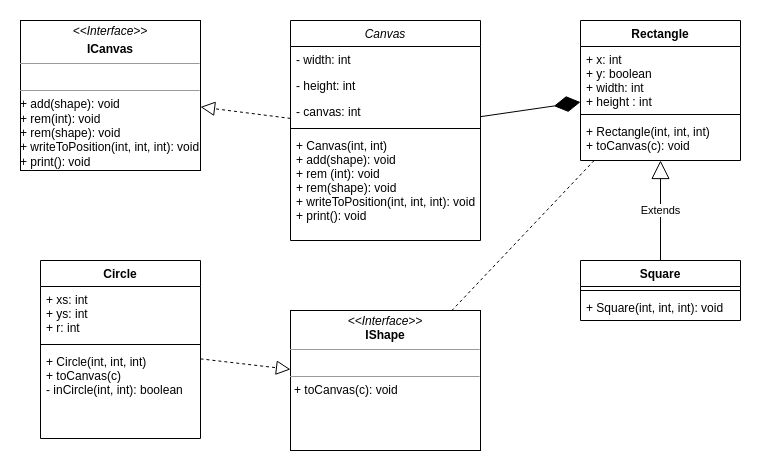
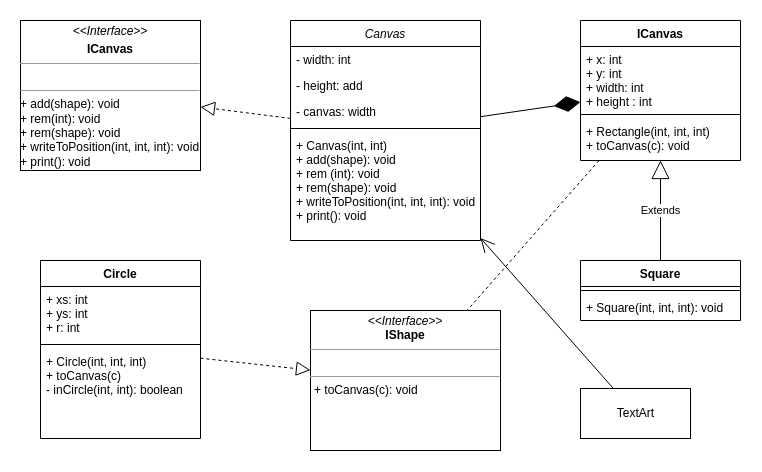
node "Rectangle": label "Rectangle" -> "ICanvas"
node "+ x: int + y: boolean + width: int + height : int": label "+ x: int + y: boolean + width: int + height : int" -> "+ x: int + y: int + width: int + height : int"
node "- height: int": label "- height: int" -> "- height: add"
node "- canvas: int": label "- canvas: int" -> "- canvas: width"
edge "TextArt" -> "Canvas": added
node "<<Interface>> IShape + toCanvas(c): void": moved (386, 381) -> (406, 381)
node "TextArt": added
